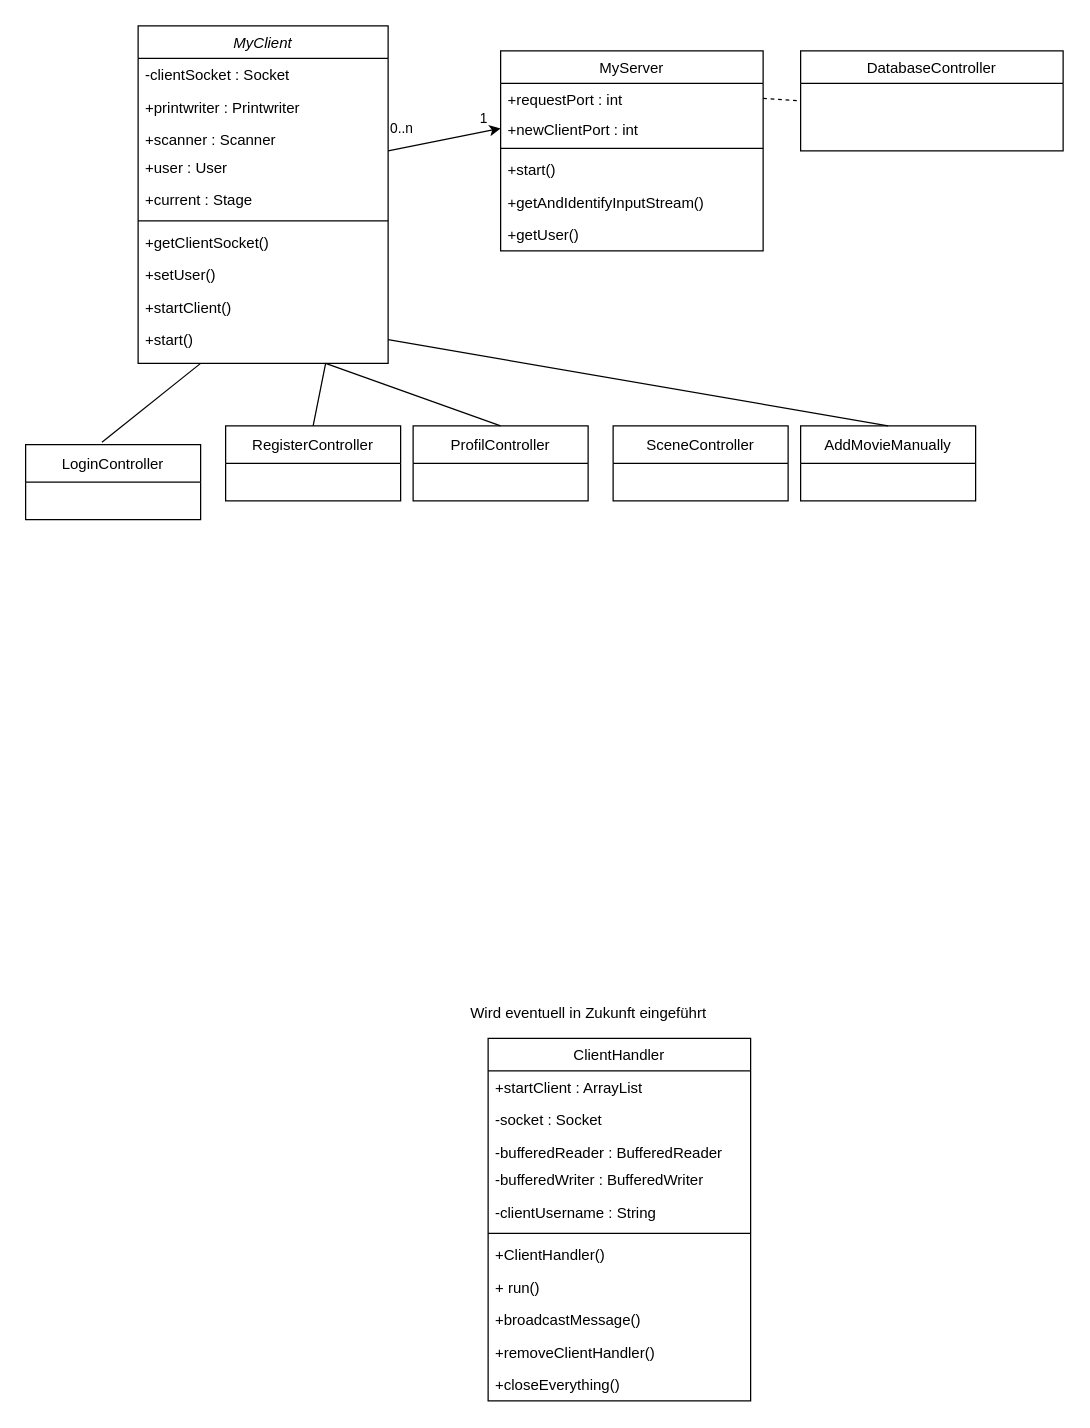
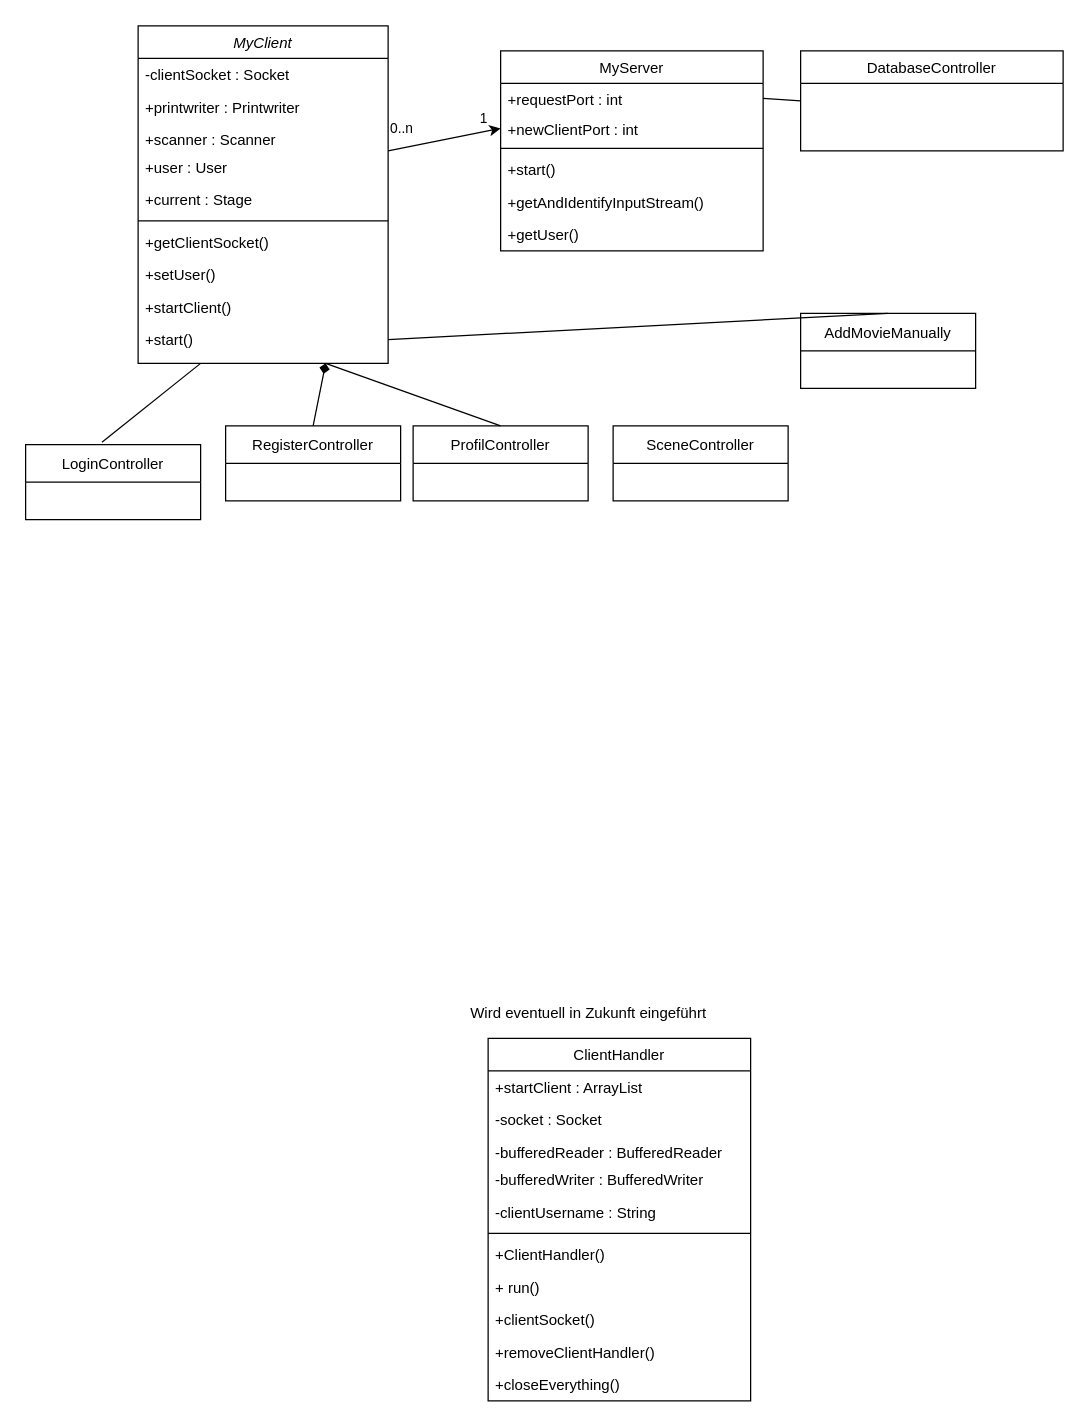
edge "+requestPort : int" -- "DatabaseController": style dashed -> solid
edge "MyClient" -- "RegisterController": arrowhead none -> diamond
node "AddMovieManually": moved (888, 463) -> (888, 351)
node "+broadcastMessage()": label "+broadcastMessage()" -> "+clientSocket()"
